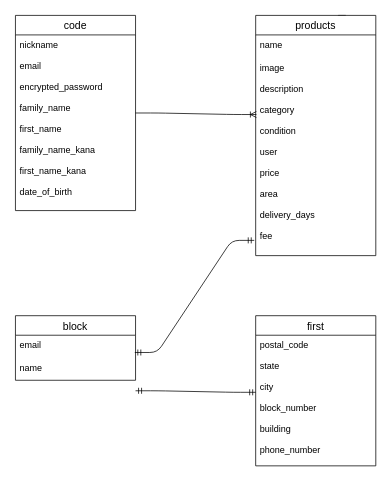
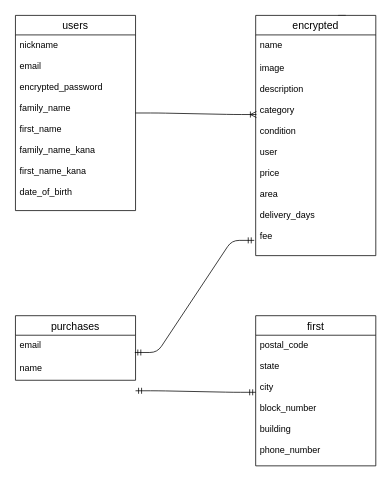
node "code": label "code" -> "users"
node "products": label "products" -> "encrypted"
node "block": label "block" -> "purchases"
